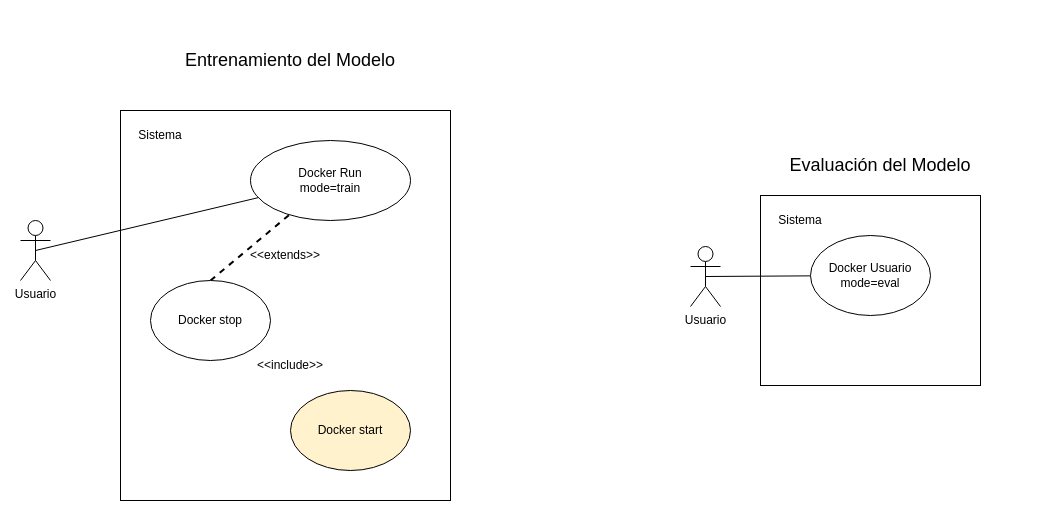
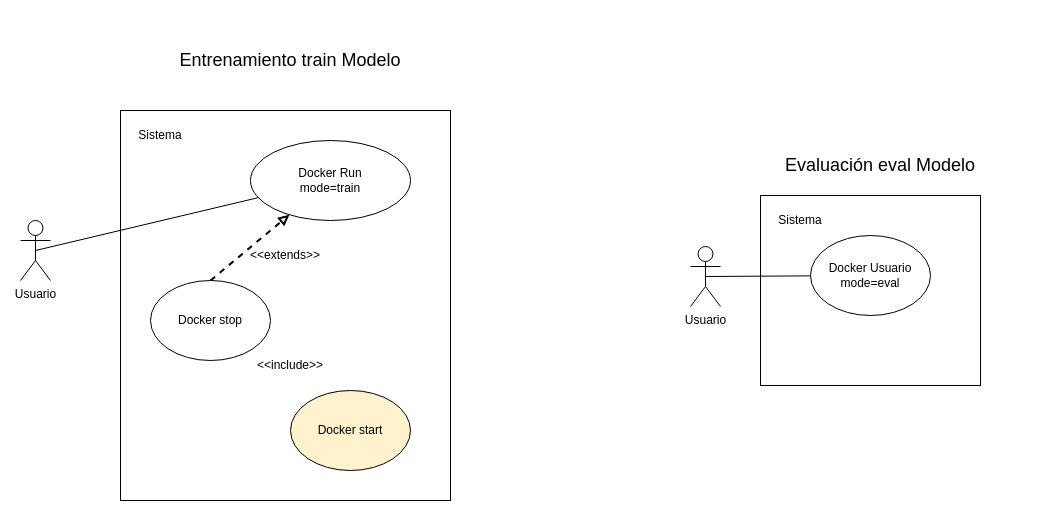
node "Entrenamiento del Modelo": label "Entrenamiento del Modelo" -> "Entrenamiento train Modelo"
node "Evaluación del Modelo": label "Evaluación del Modelo" -> "Evaluación eval Modelo"
edge "Docker Run mode=train" -- "Docker stop": arrowhead none -> block
